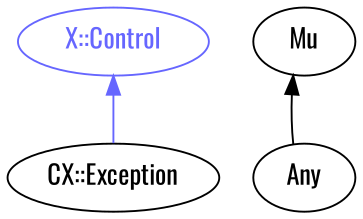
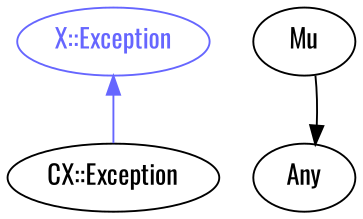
node "X::Control": label "X::Control" -> "X::Exception"
edge "Any" -> "Mu": reversed
